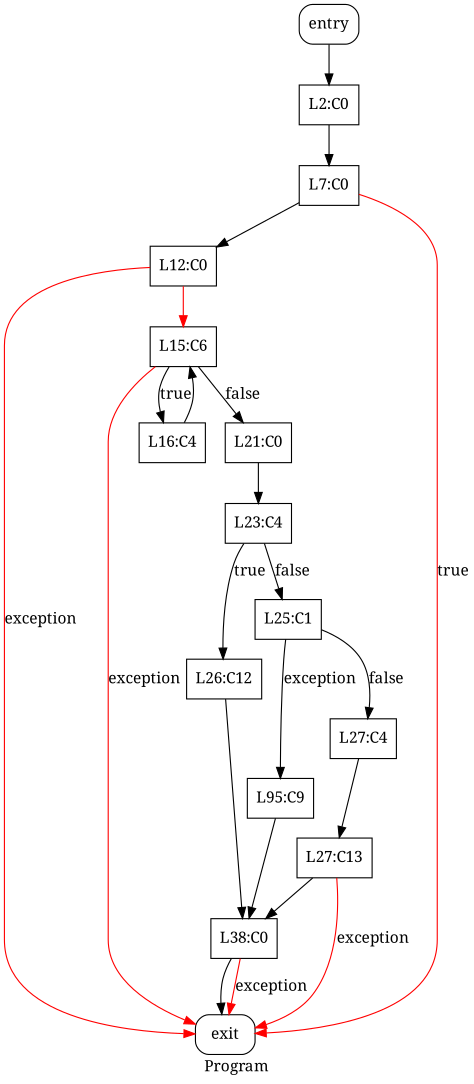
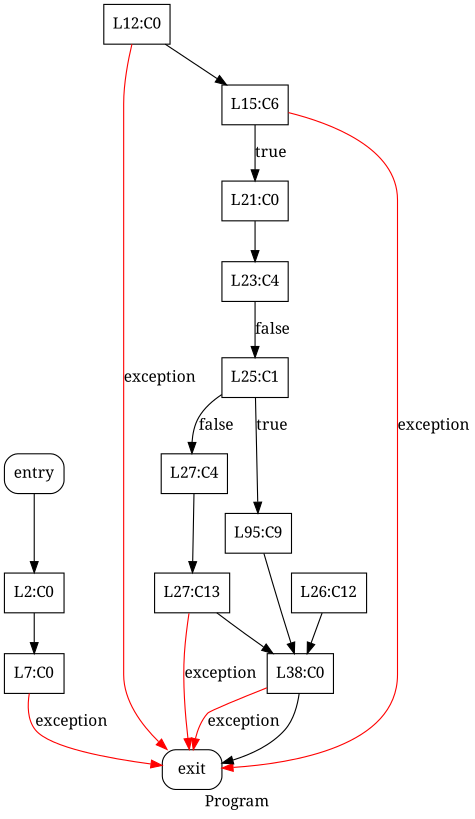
edge "L7:C0" -> "L12:C0": removed
edge "L12:C0" -> "L15:C6": color red -> black
edge "L15:C6" -> "L21:C0": label "false" -> "true"
node "L16:C4": removed
edge "L7:C0" -> "exit": label "true" -> "exception"
edge "L23:C4" -> "L26:C12": removed, label "true"
edge "L25:C1" -> "L95:C9": label "exception" -> "true"
